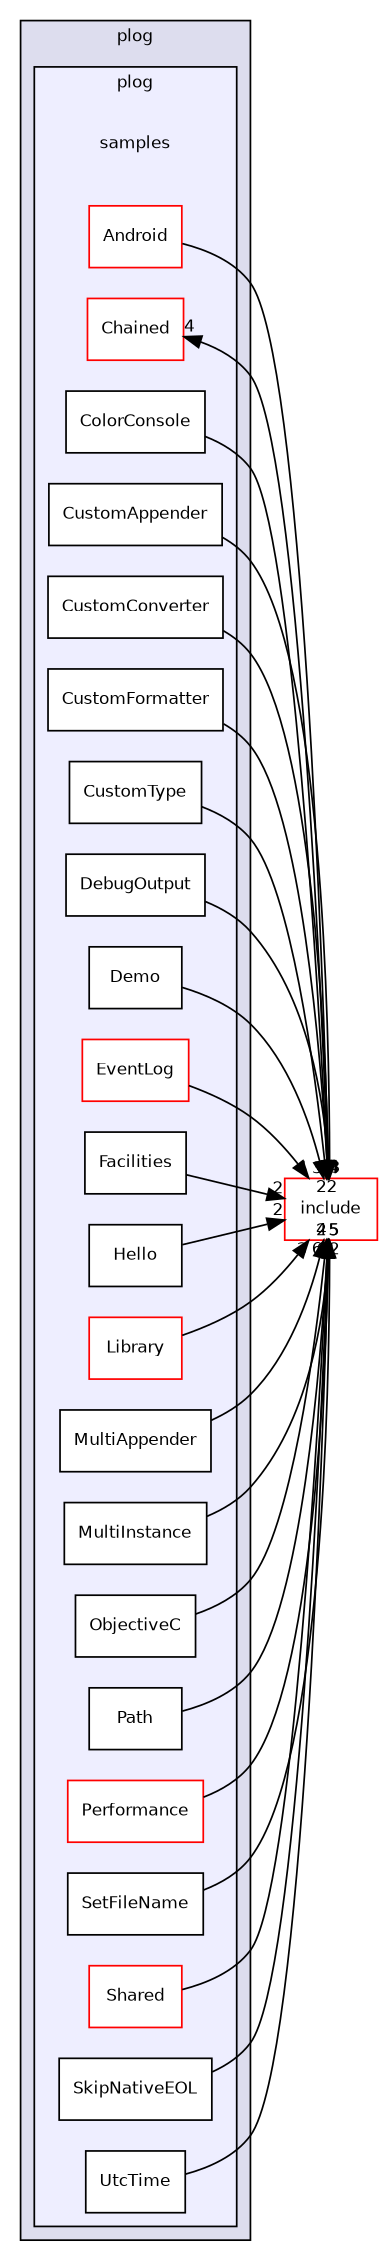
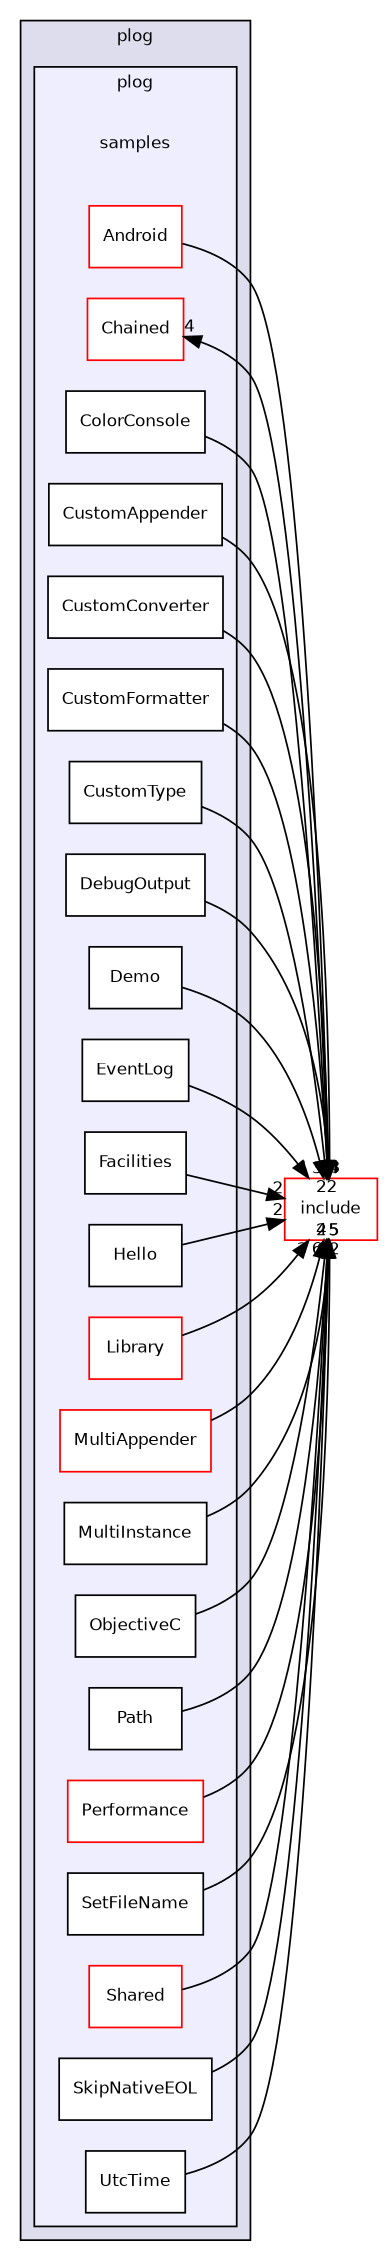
node "EventLog": color red -> black
node "MultiAppender": color black -> red
